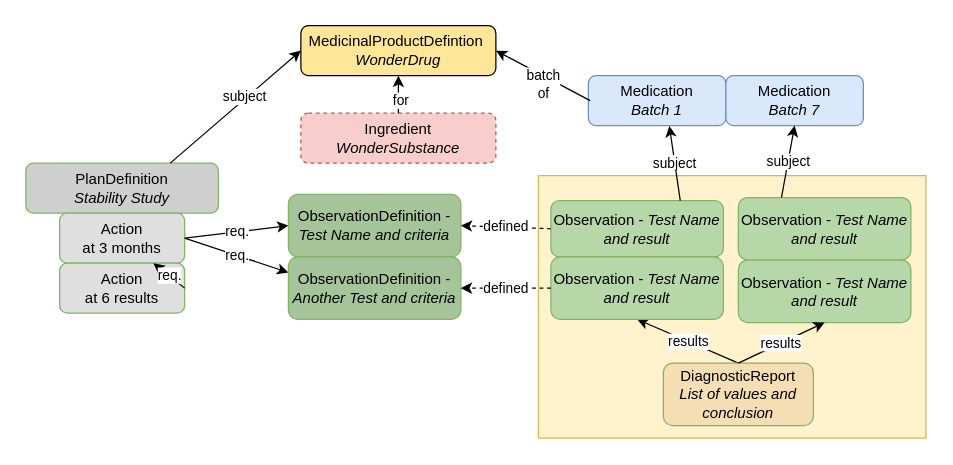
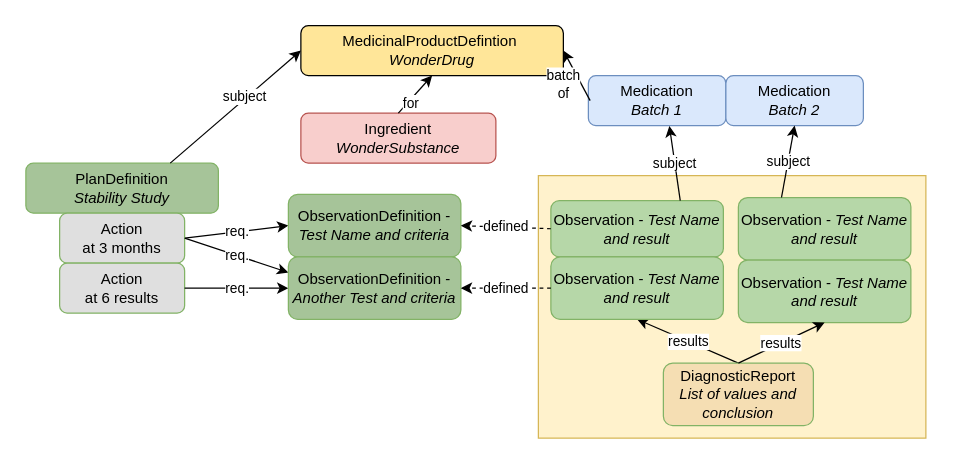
node "MedicinalProductDefintion WonderDrug": size 195x50 -> 263x50
node "Medication Batch 7": label "Medication Batch 7" -> "Medication Batch 2"
node "Ingredient WonderSubstance": style dashed -> solid
node "PlanDefinition Stability Study": fillcolor #cfcfcf -> #a6c499
edge "Action at 6 results" -> "Action at 3 months": now "Action at 6 results" -> "ObservationDefinition - Another Test and criteria"
